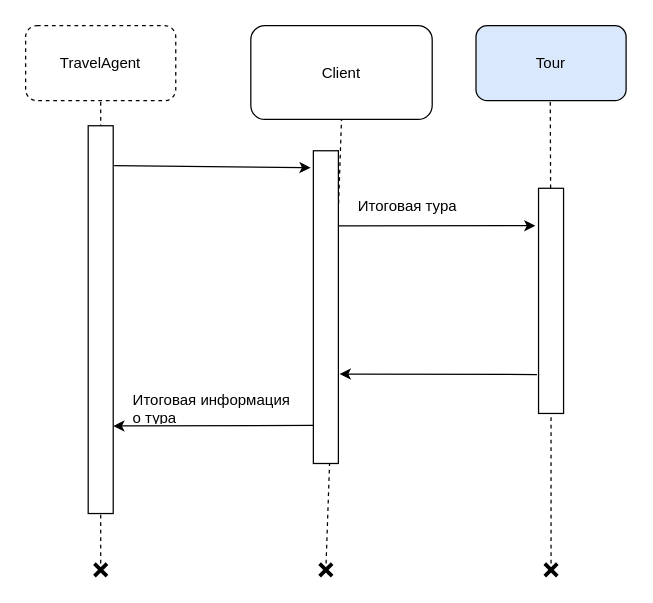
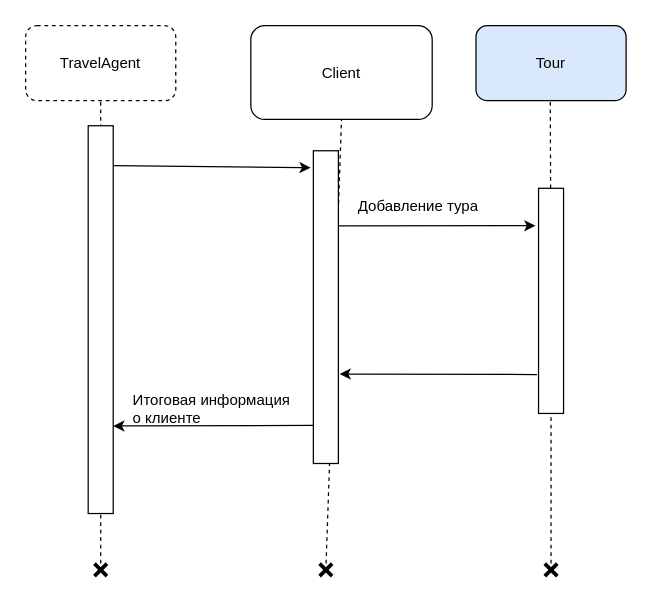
node "Итоговая тура": label "Итоговая тура" -> "Добавление тура"
node "Итоговая информация о тура": label "Итоговая информация о тура" -> "Итоговая информация о клиенте"
